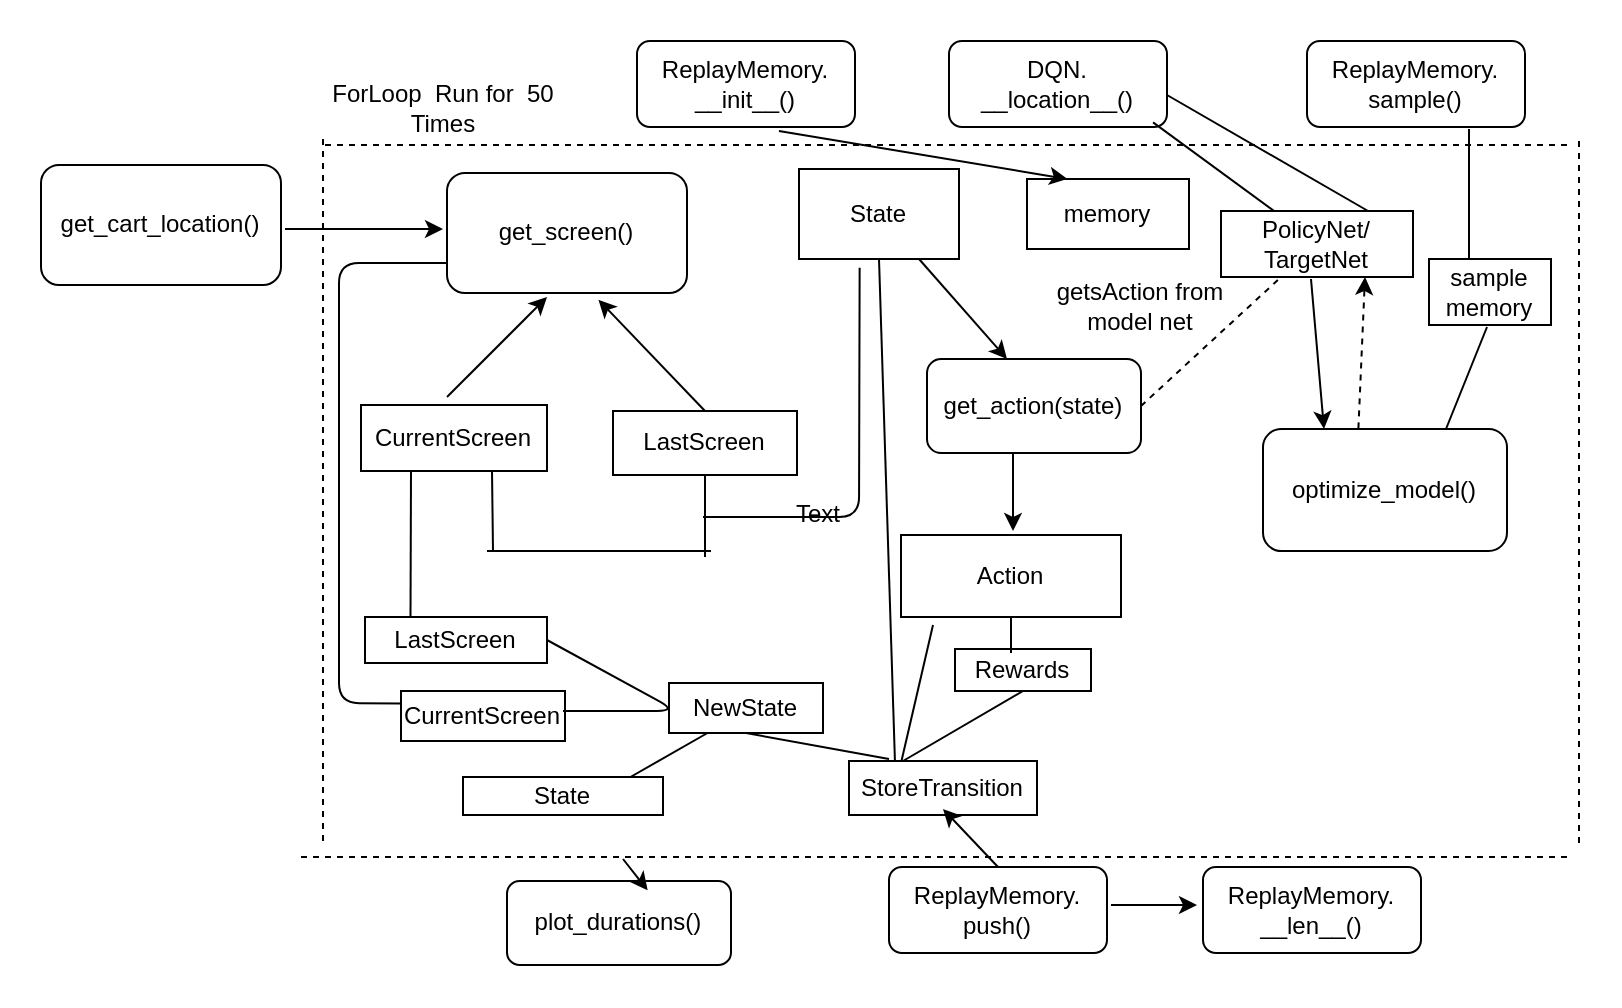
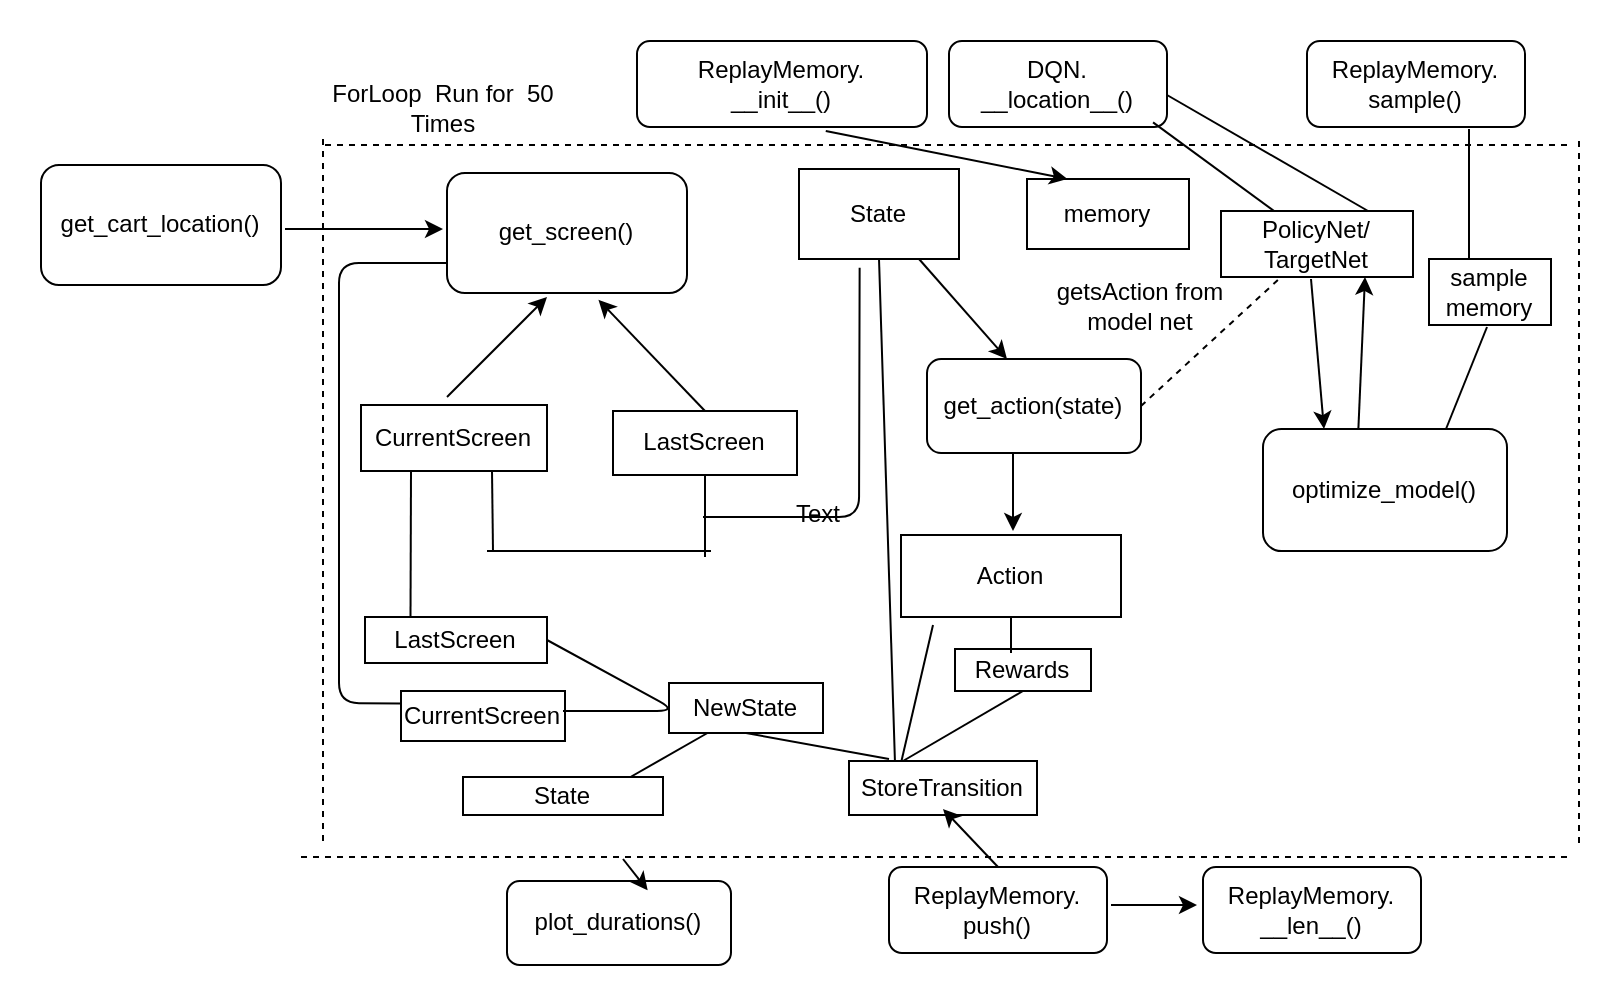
node "ReplayMemory. __init__()": size 218x86 -> 290x86
edge "optimize_model()" -> "PolicyNet/ TargetNet": style dashed -> solid
